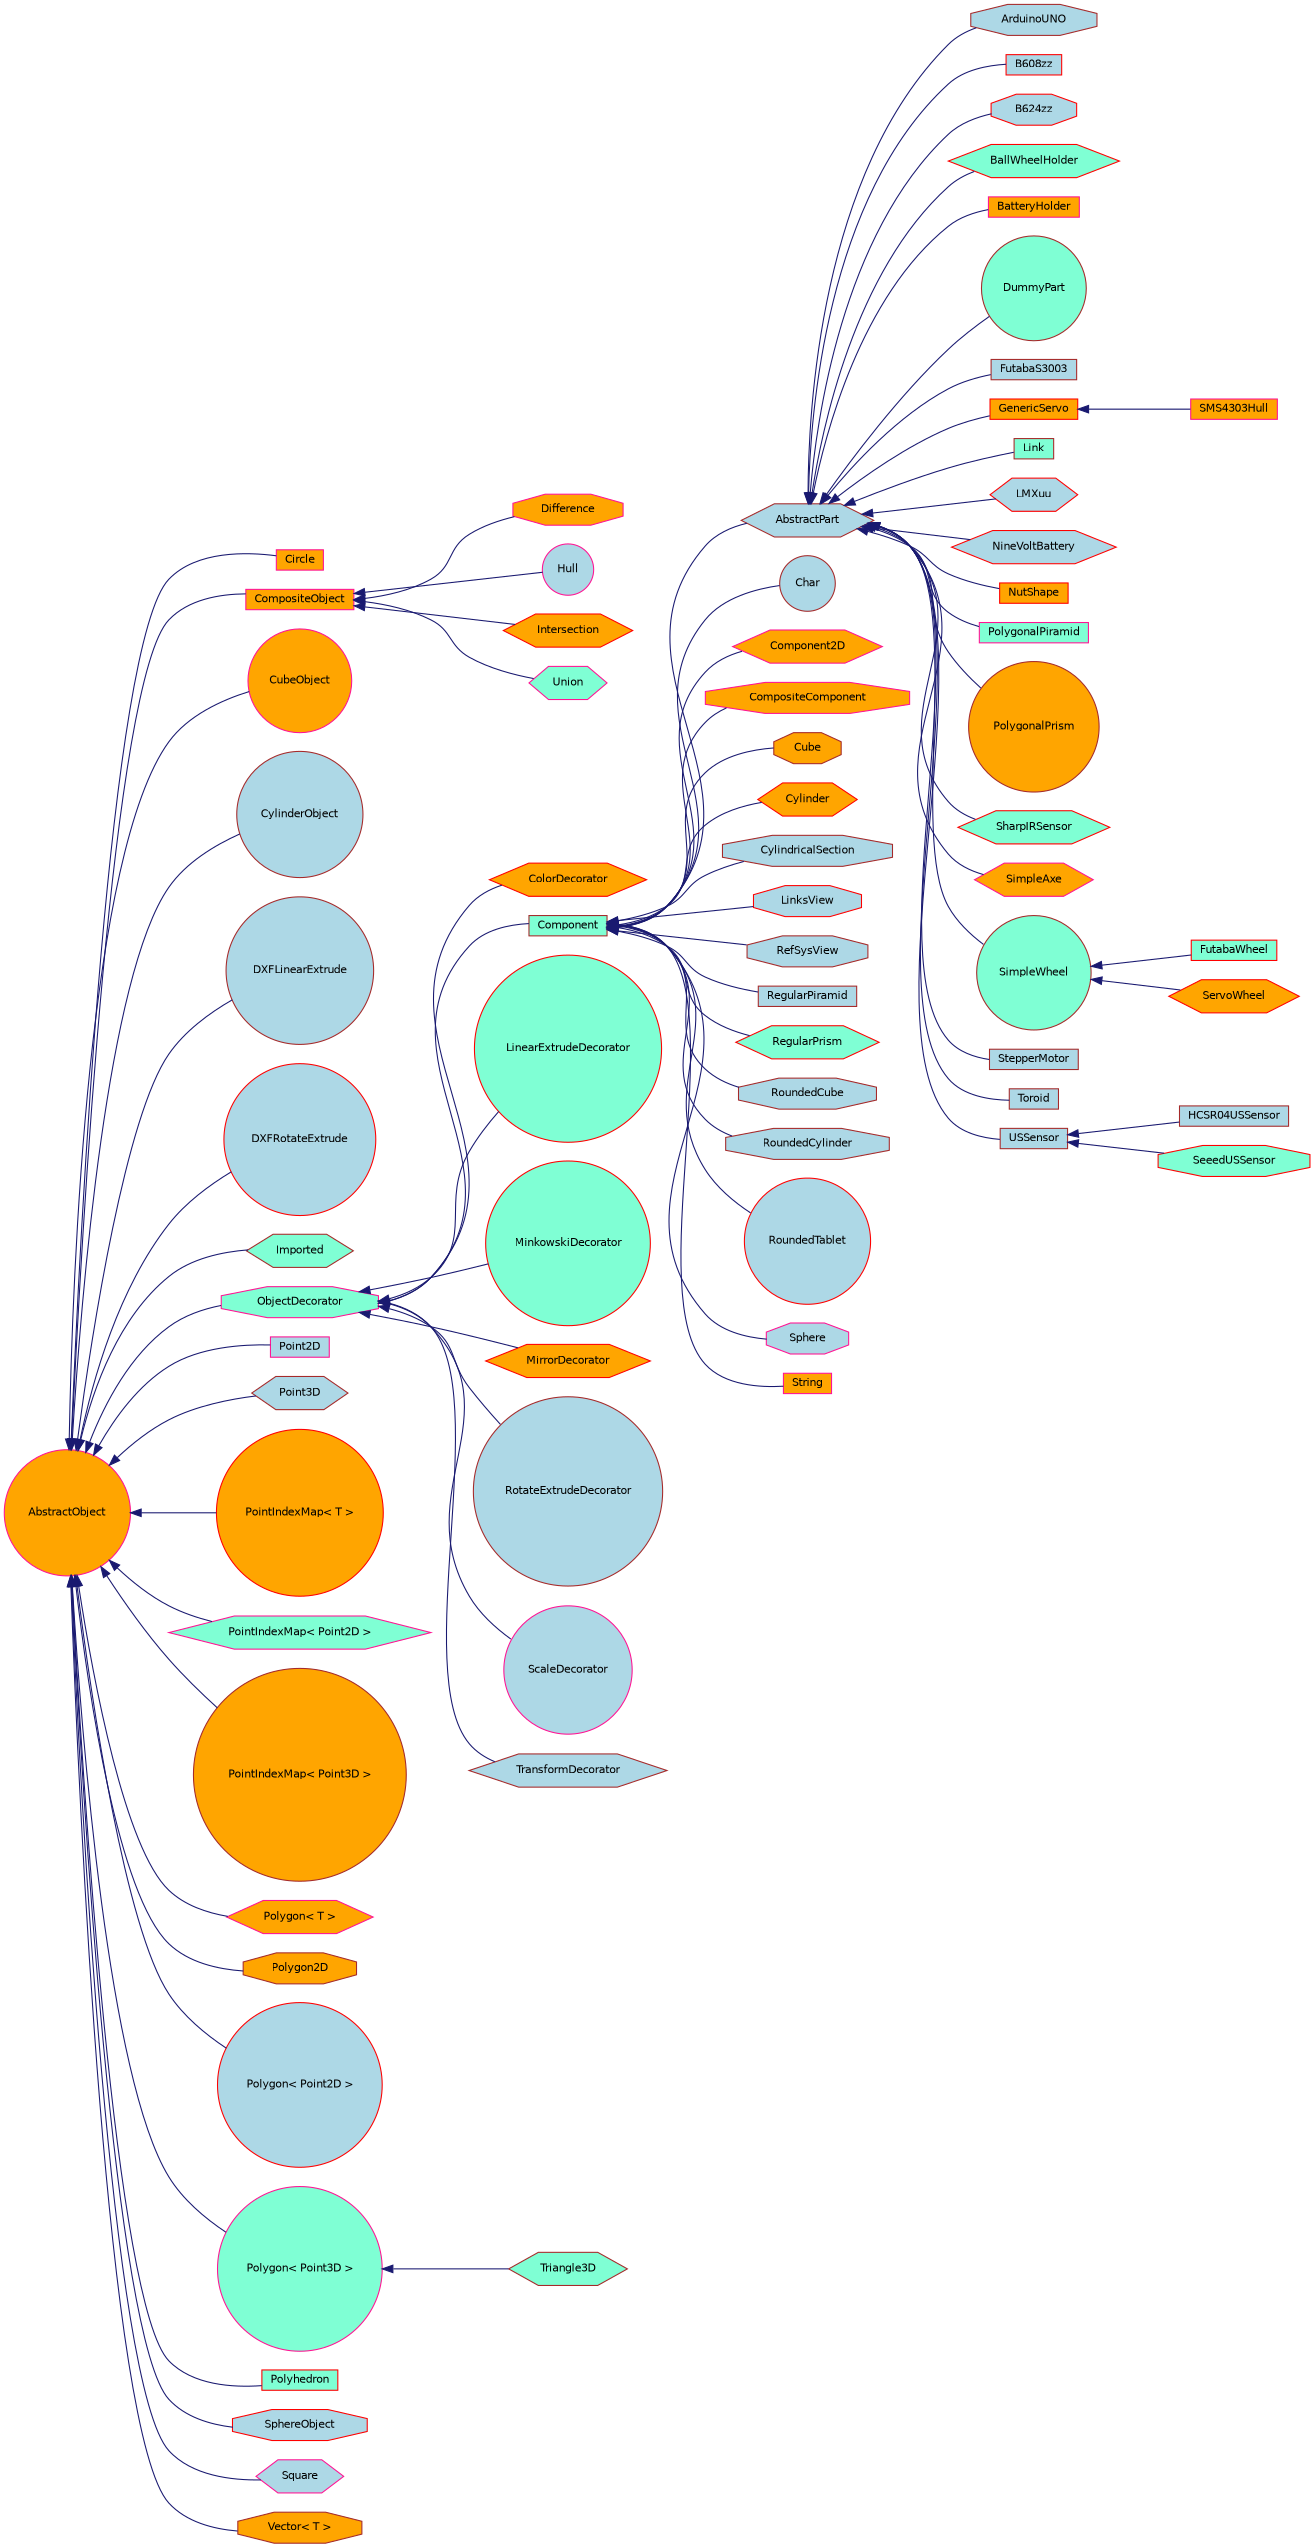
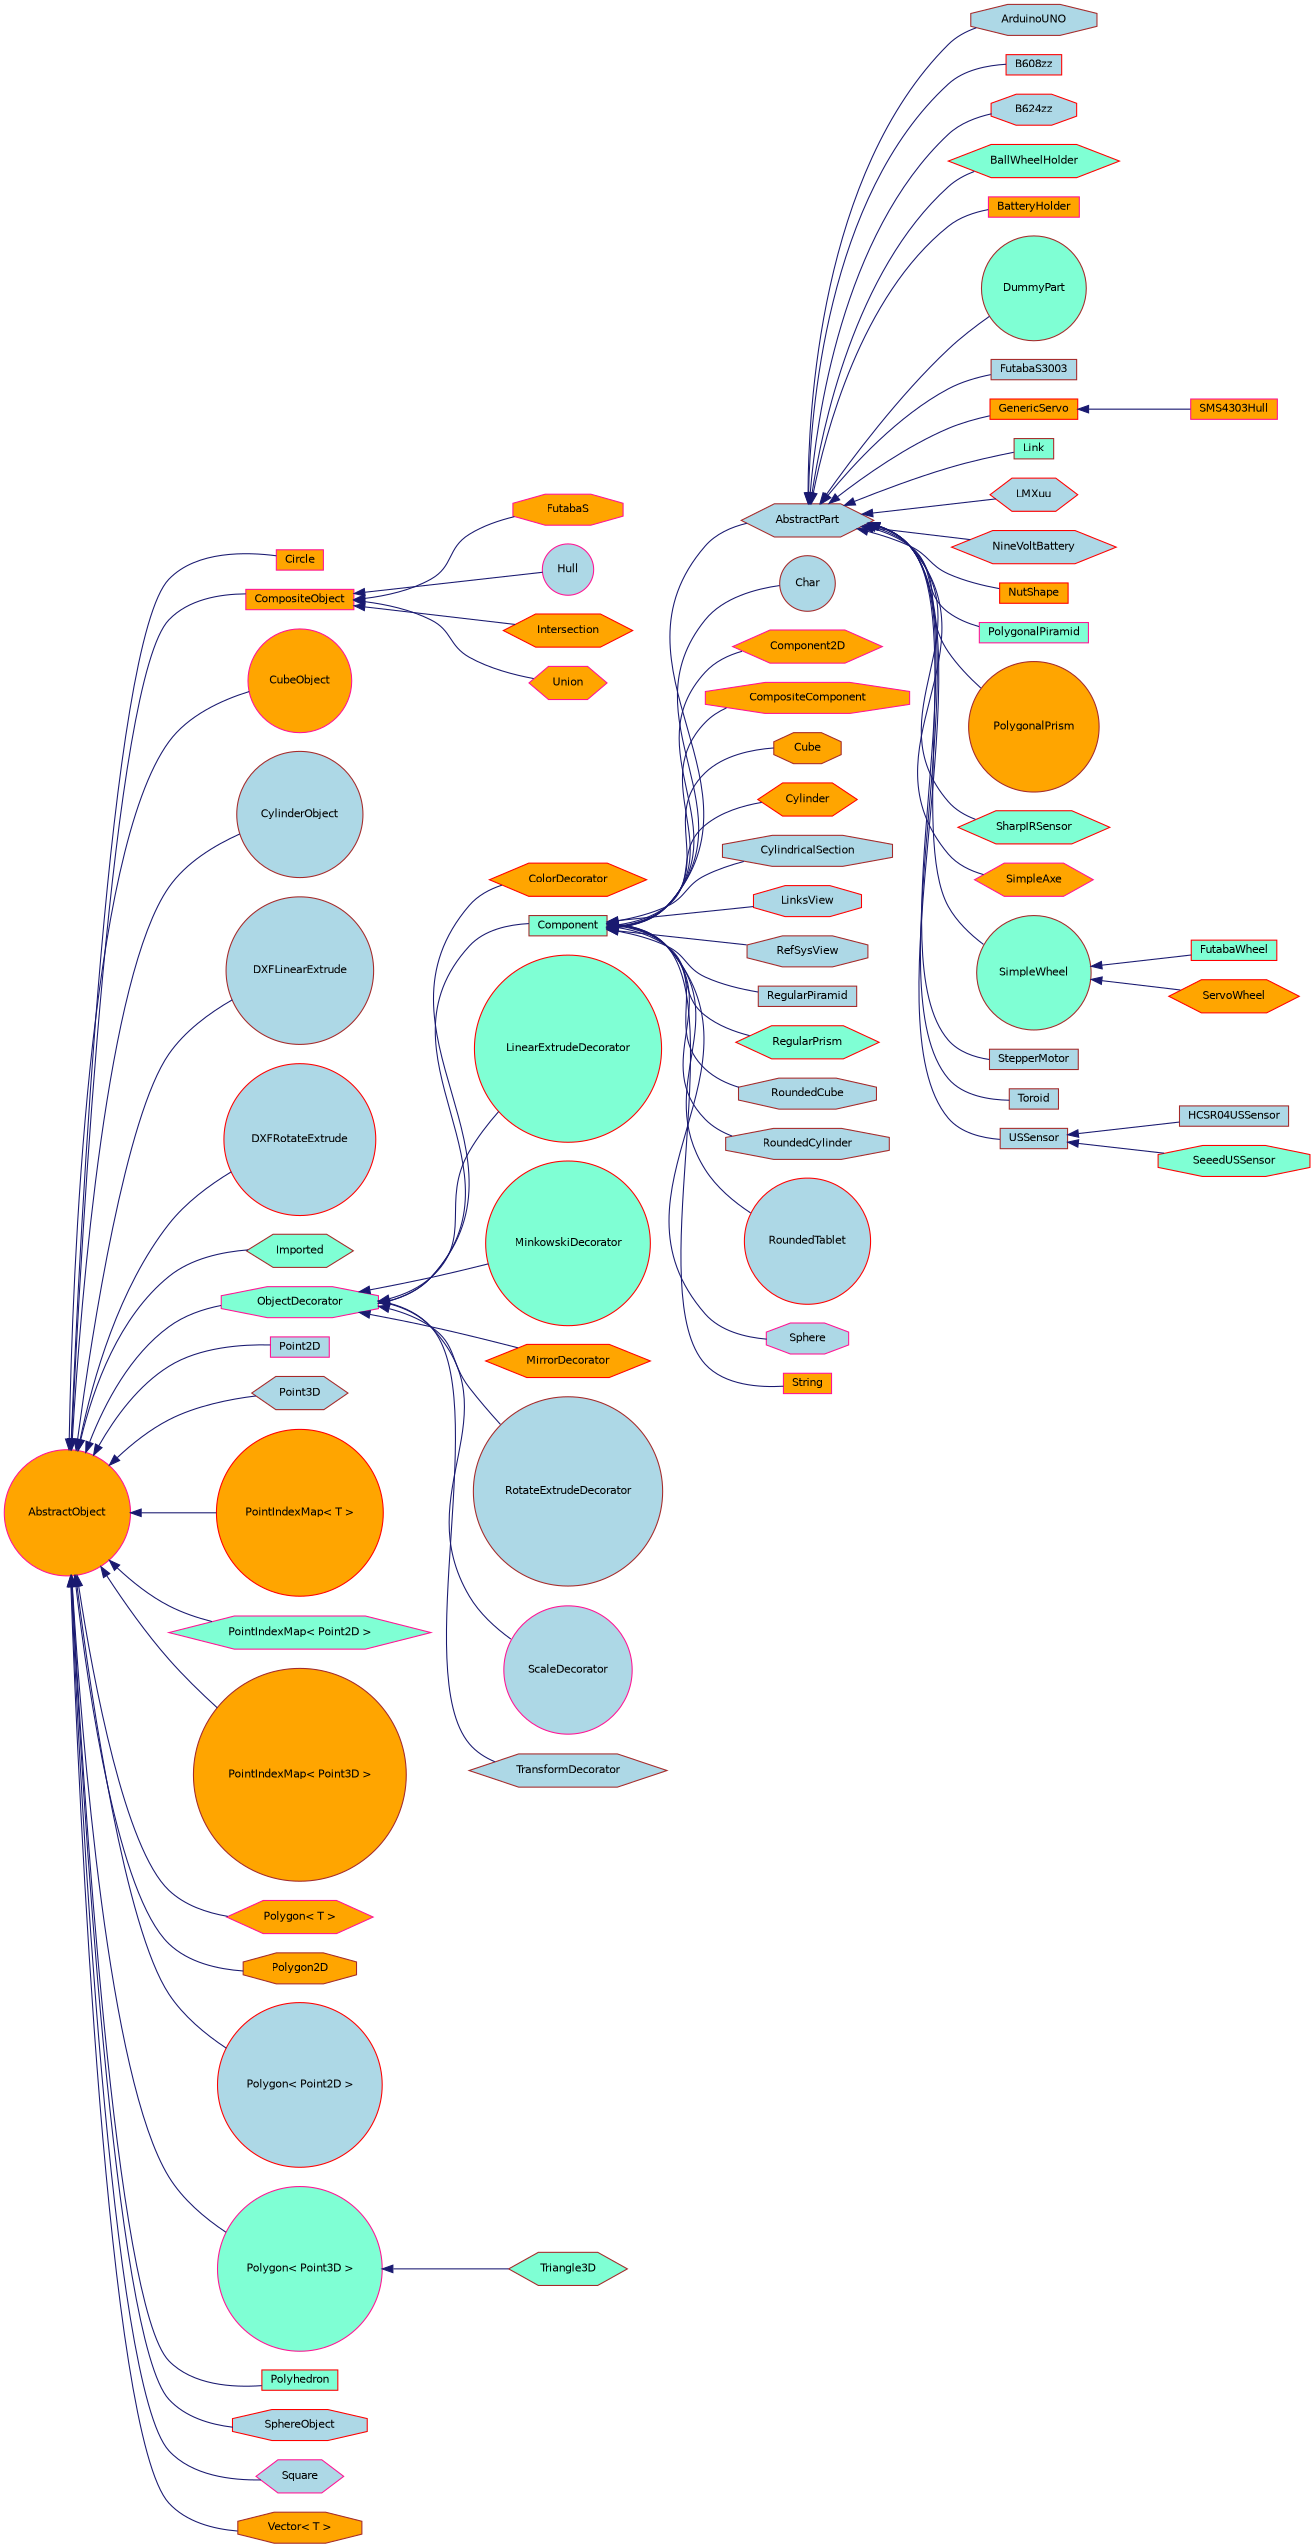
node "Difference": label "Difference" -> "FutabaS"
node "Union": fillcolor aquamarine -> orange
